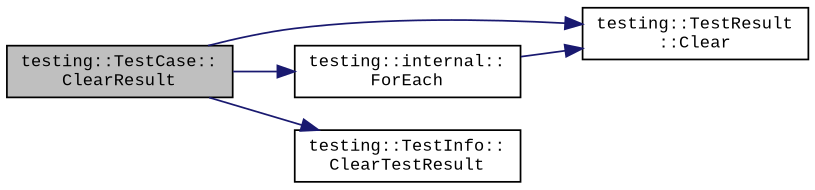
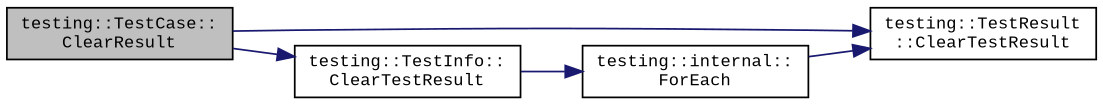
node "testing::TestResult ::Clear": label "testing::TestResult ::Clear" -> "testing::TestResult ::ClearTestResult"
edge "testing::TestCase:: ClearResult" -> "testing::internal:: ForEach": now "testing::TestInfo:: ClearTestResult" -> "testing::internal:: ForEach"
